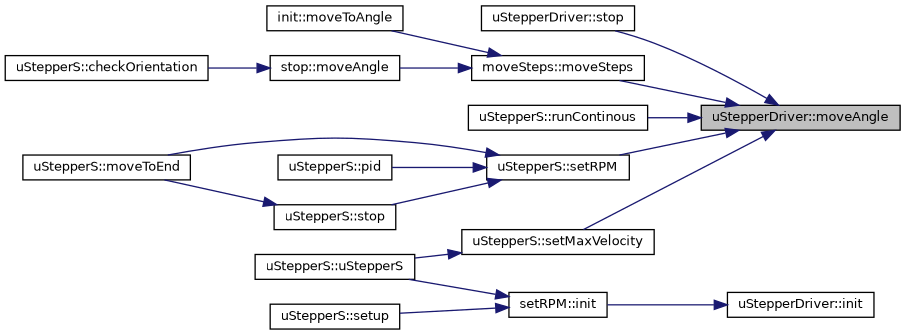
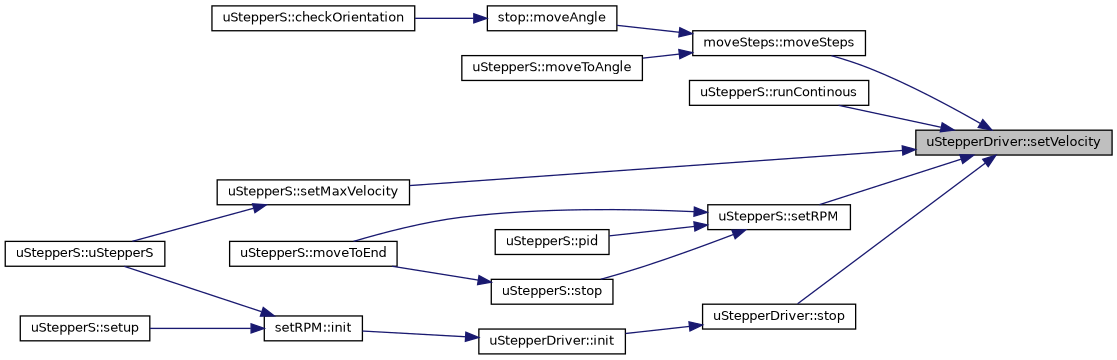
node "init::moveToAngle": label "init::moveToAngle" -> "uStepperS::moveToAngle"
node "uStepperDriver::moveAngle": label "uStepperDriver::moveAngle" -> "uStepperDriver::setVelocity"
edge "uStepperDriver::init" -> "uStepperDriver::stop": added
